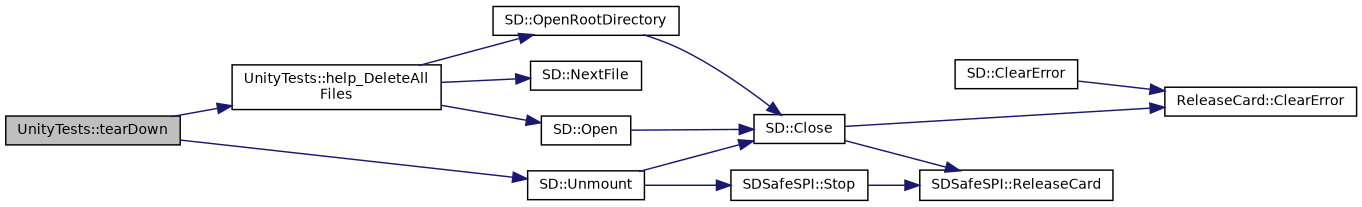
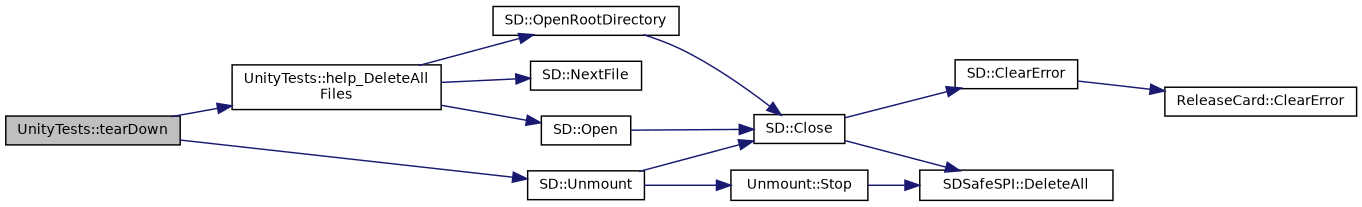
edge "SD::Close" -> "ReleaseCard::ClearError": now "SD::Close" -> "SD::ClearError"
node "SDSafeSPI::Stop": label "SDSafeSPI::Stop" -> "Unmount::Stop"
node "SDSafeSPI::ReleaseCard": label "SDSafeSPI::ReleaseCard" -> "SDSafeSPI::DeleteAll"
